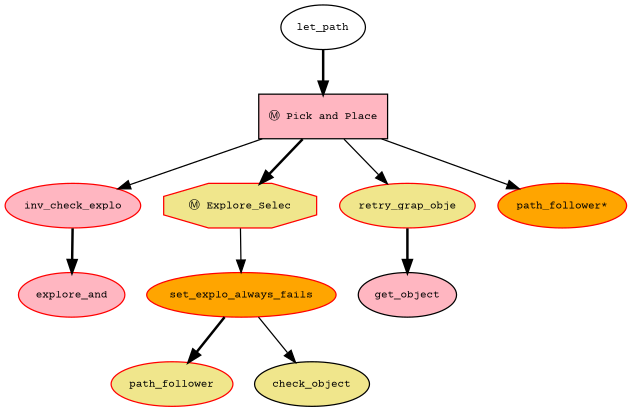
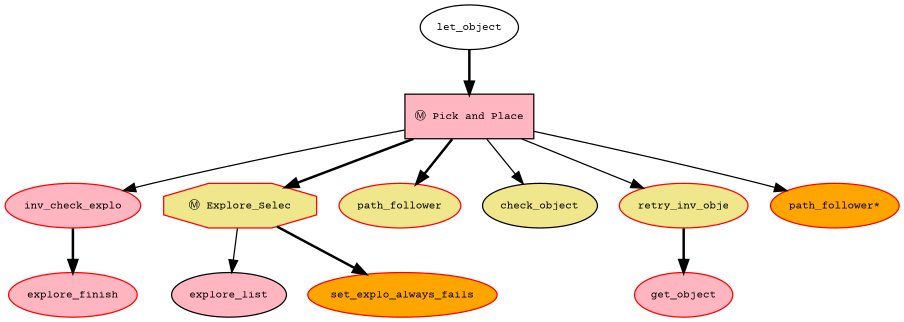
node "let_path": label "let_path" -> "let_object"
node "retry_grap_obje": label "retry_grap_obje" -> "retry_inv_obje"
edge "Ⓜ Explore_Selec" -> "set_explo_always_fails": style solid -> bold
node "explore_and": label "explore_and" -> "explore_finish"
node "explore_list": added
node "get_object": color black -> red
edge "set_explo_always_fails" -> "path_follower": now "Ⓜ Pick and Place" -> "path_follower"
edge "set_explo_always_fails" -> "check_object": now "Ⓜ Pick and Place" -> "check_object"
